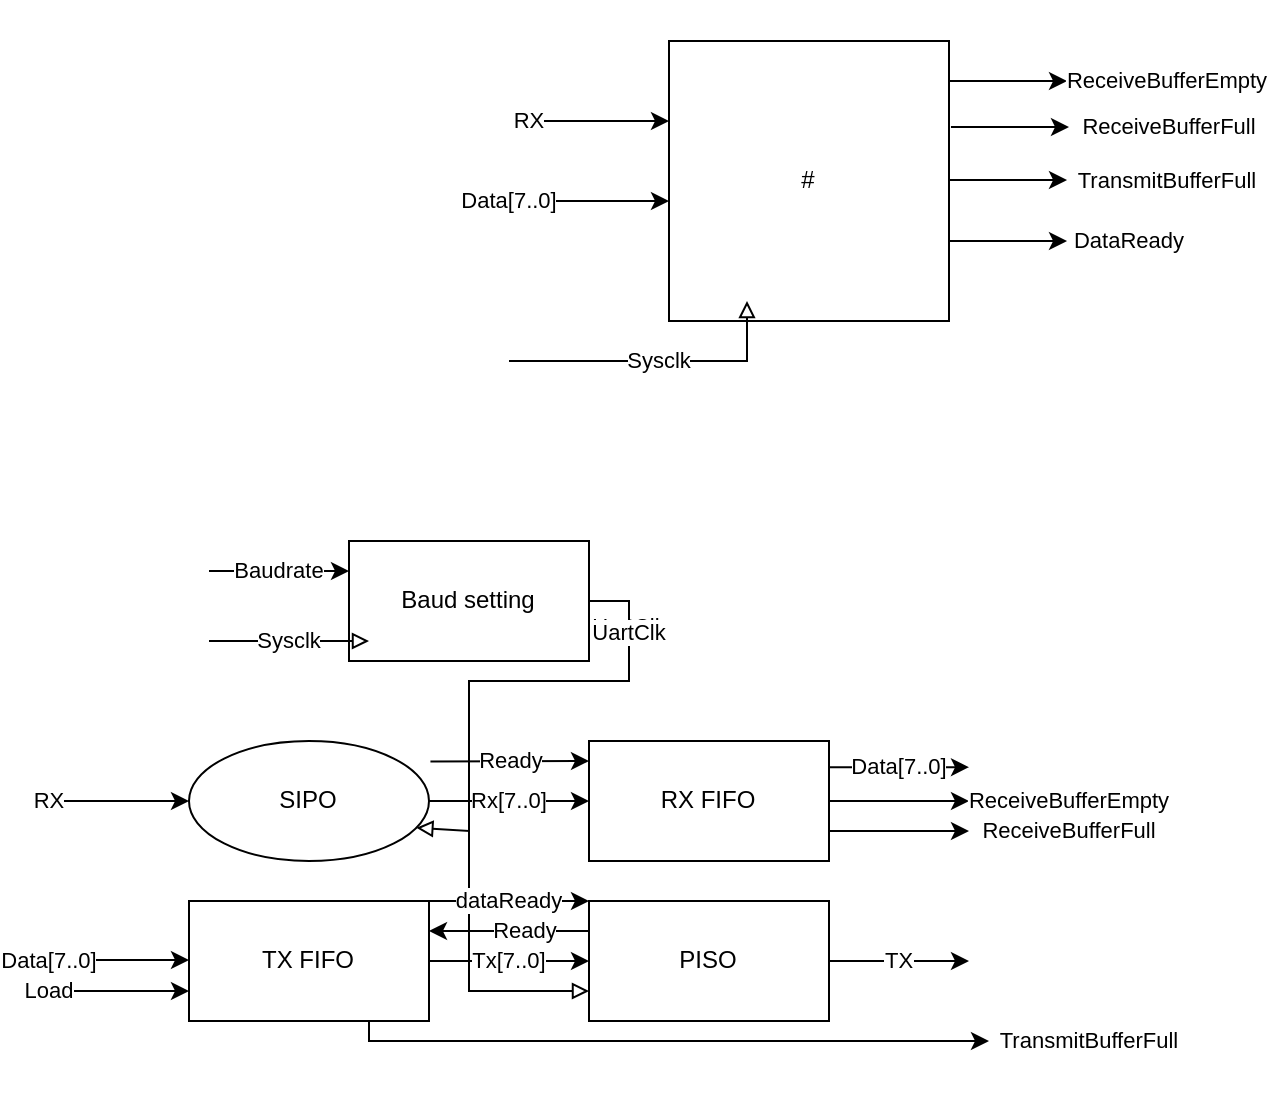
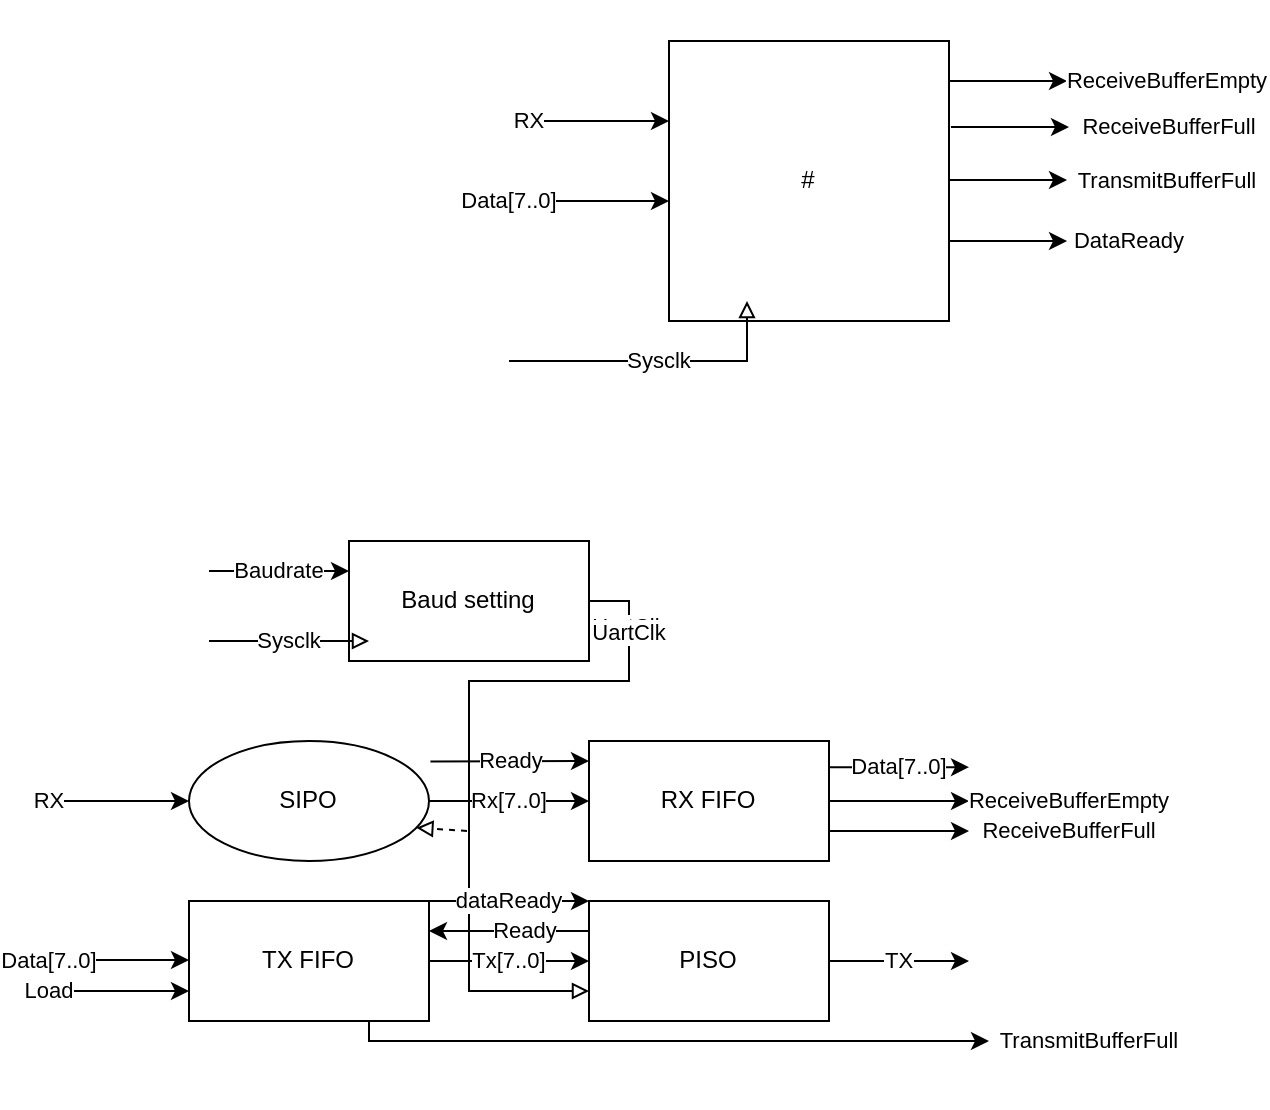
edge "Baud setting" -> "SIPO": style solid -> dashed
